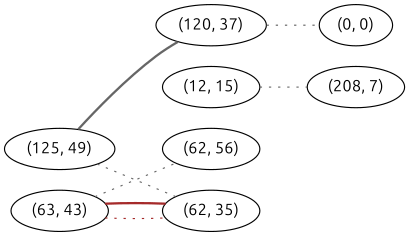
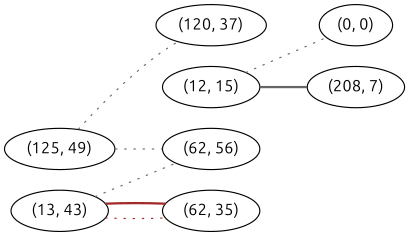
edge "(120, 37)" -- "(0, 0)": now "(12, 15)" -- "(0, 0)"
edge "(120, 37)" -- "(125, 49)": style bold -> dotted
edge "(12, 15)" -- "(208, 7)": style dotted -> bold
edge "(125, 49)" -- "(62, 35)": now "(125, 49)" -- "(62, 56)"
node "(63, 43)": label "(63, 43)" -> "(13, 43)"
